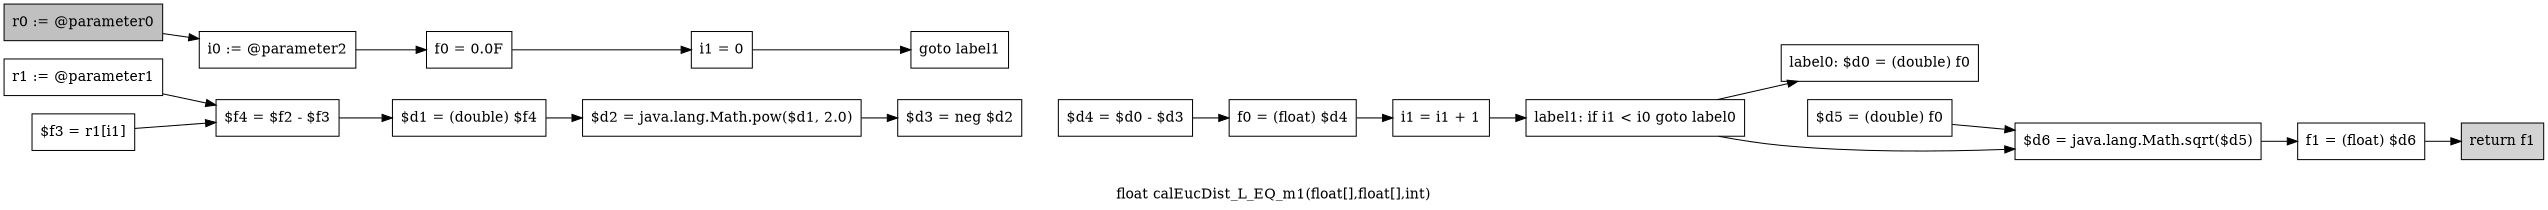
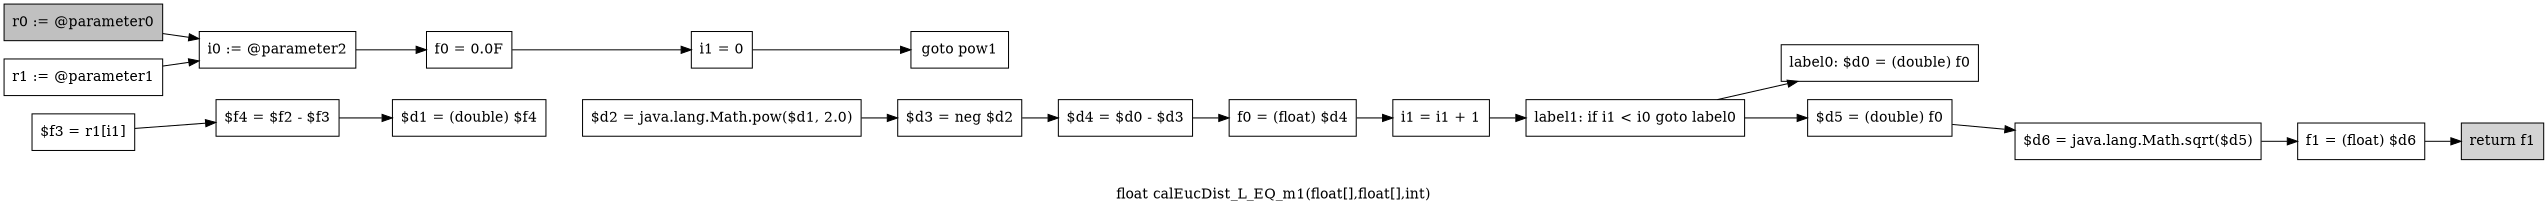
node "goto label1": label "goto label1" -> "goto pow1"
edge "r1 := @parameter1" -> "$f4 = $f2 - $f3": now "r1 := @parameter1" -> "i0 := @parameter2"
edge "$d1 = (double) $f4" -> "$d2 = java.lang.Math.pow($d1, 2.0)": removed
edge "$d3 = neg $d2" -> "$d4 = $d0 - $d3": added
edge "label1: if i1 < i0 goto label0" -> "$d6 = java.lang.Math.sqrt($d5)": now "label1: if i1 < i0 goto label0" -> "$d5 = (double) f0"
